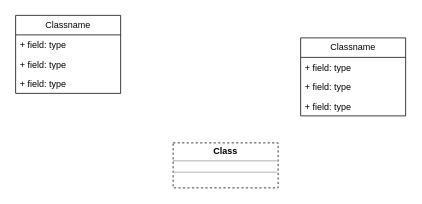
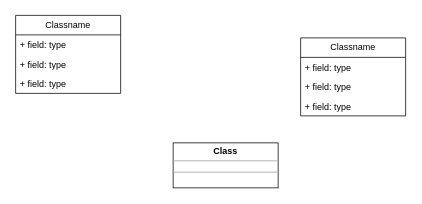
node "Class": style dashed -> solid
